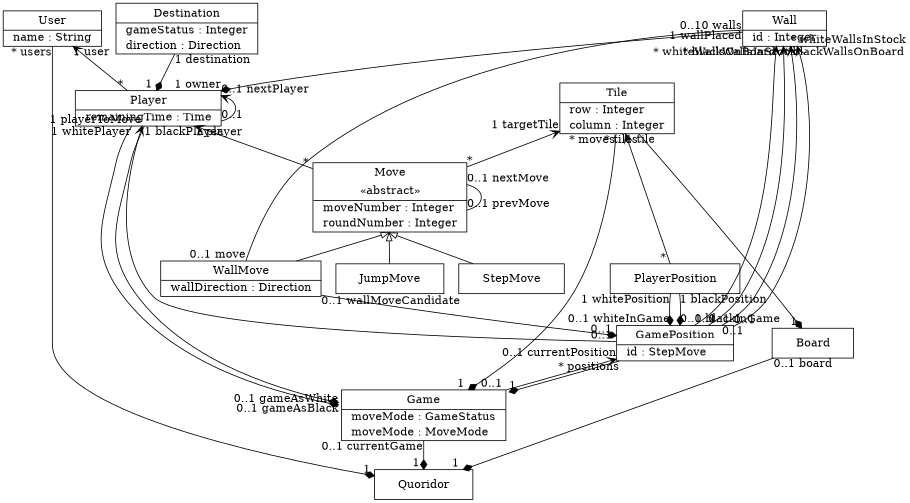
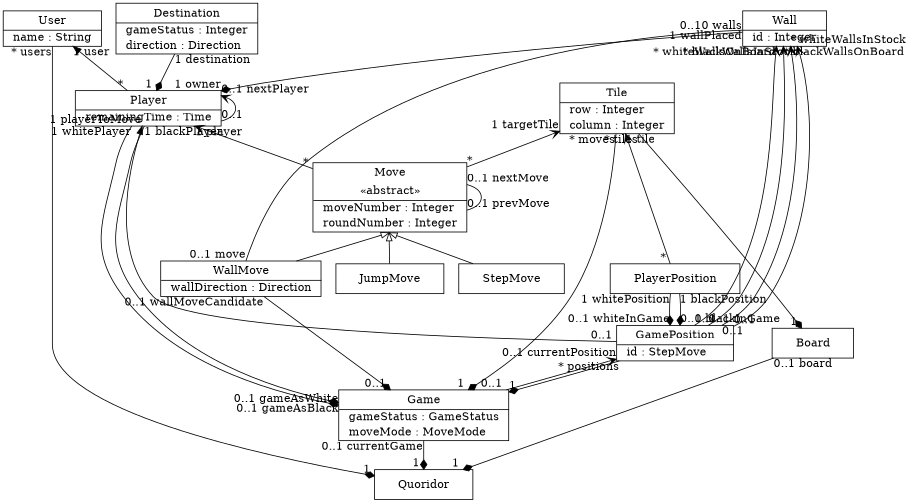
edge "Player" -> "User": arrowhead open -> normal
edge "WallMove" -> "GamePosition": now "WallMove" -> "Game"
edge "GamePosition" -> "Player": arrowhead open -> normal
node "Game": text "moveMode : GameStatus" -> "gameStatus : GameStatus"
